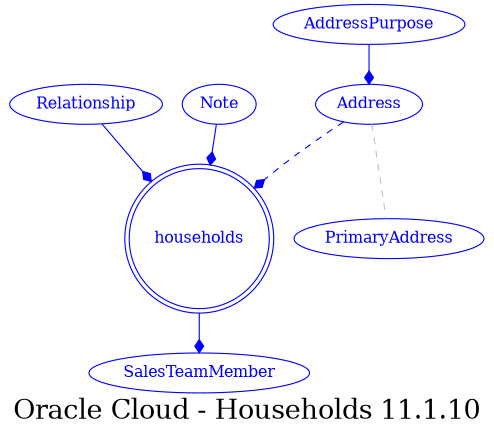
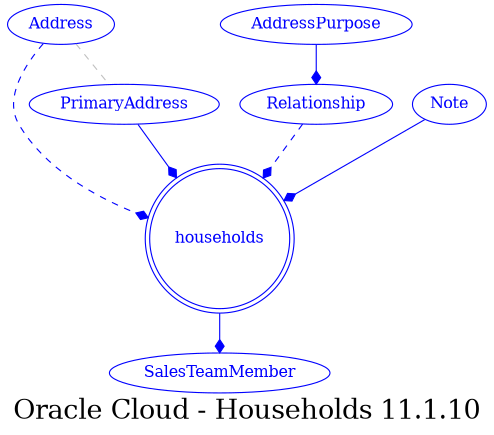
edge "AddressPurpose" -> "Address": now "AddressPurpose" -> "Relationship"
edge "PrimaryAddress" -> "households": added
edge "Relationship" -> "households": style solid -> dashed
